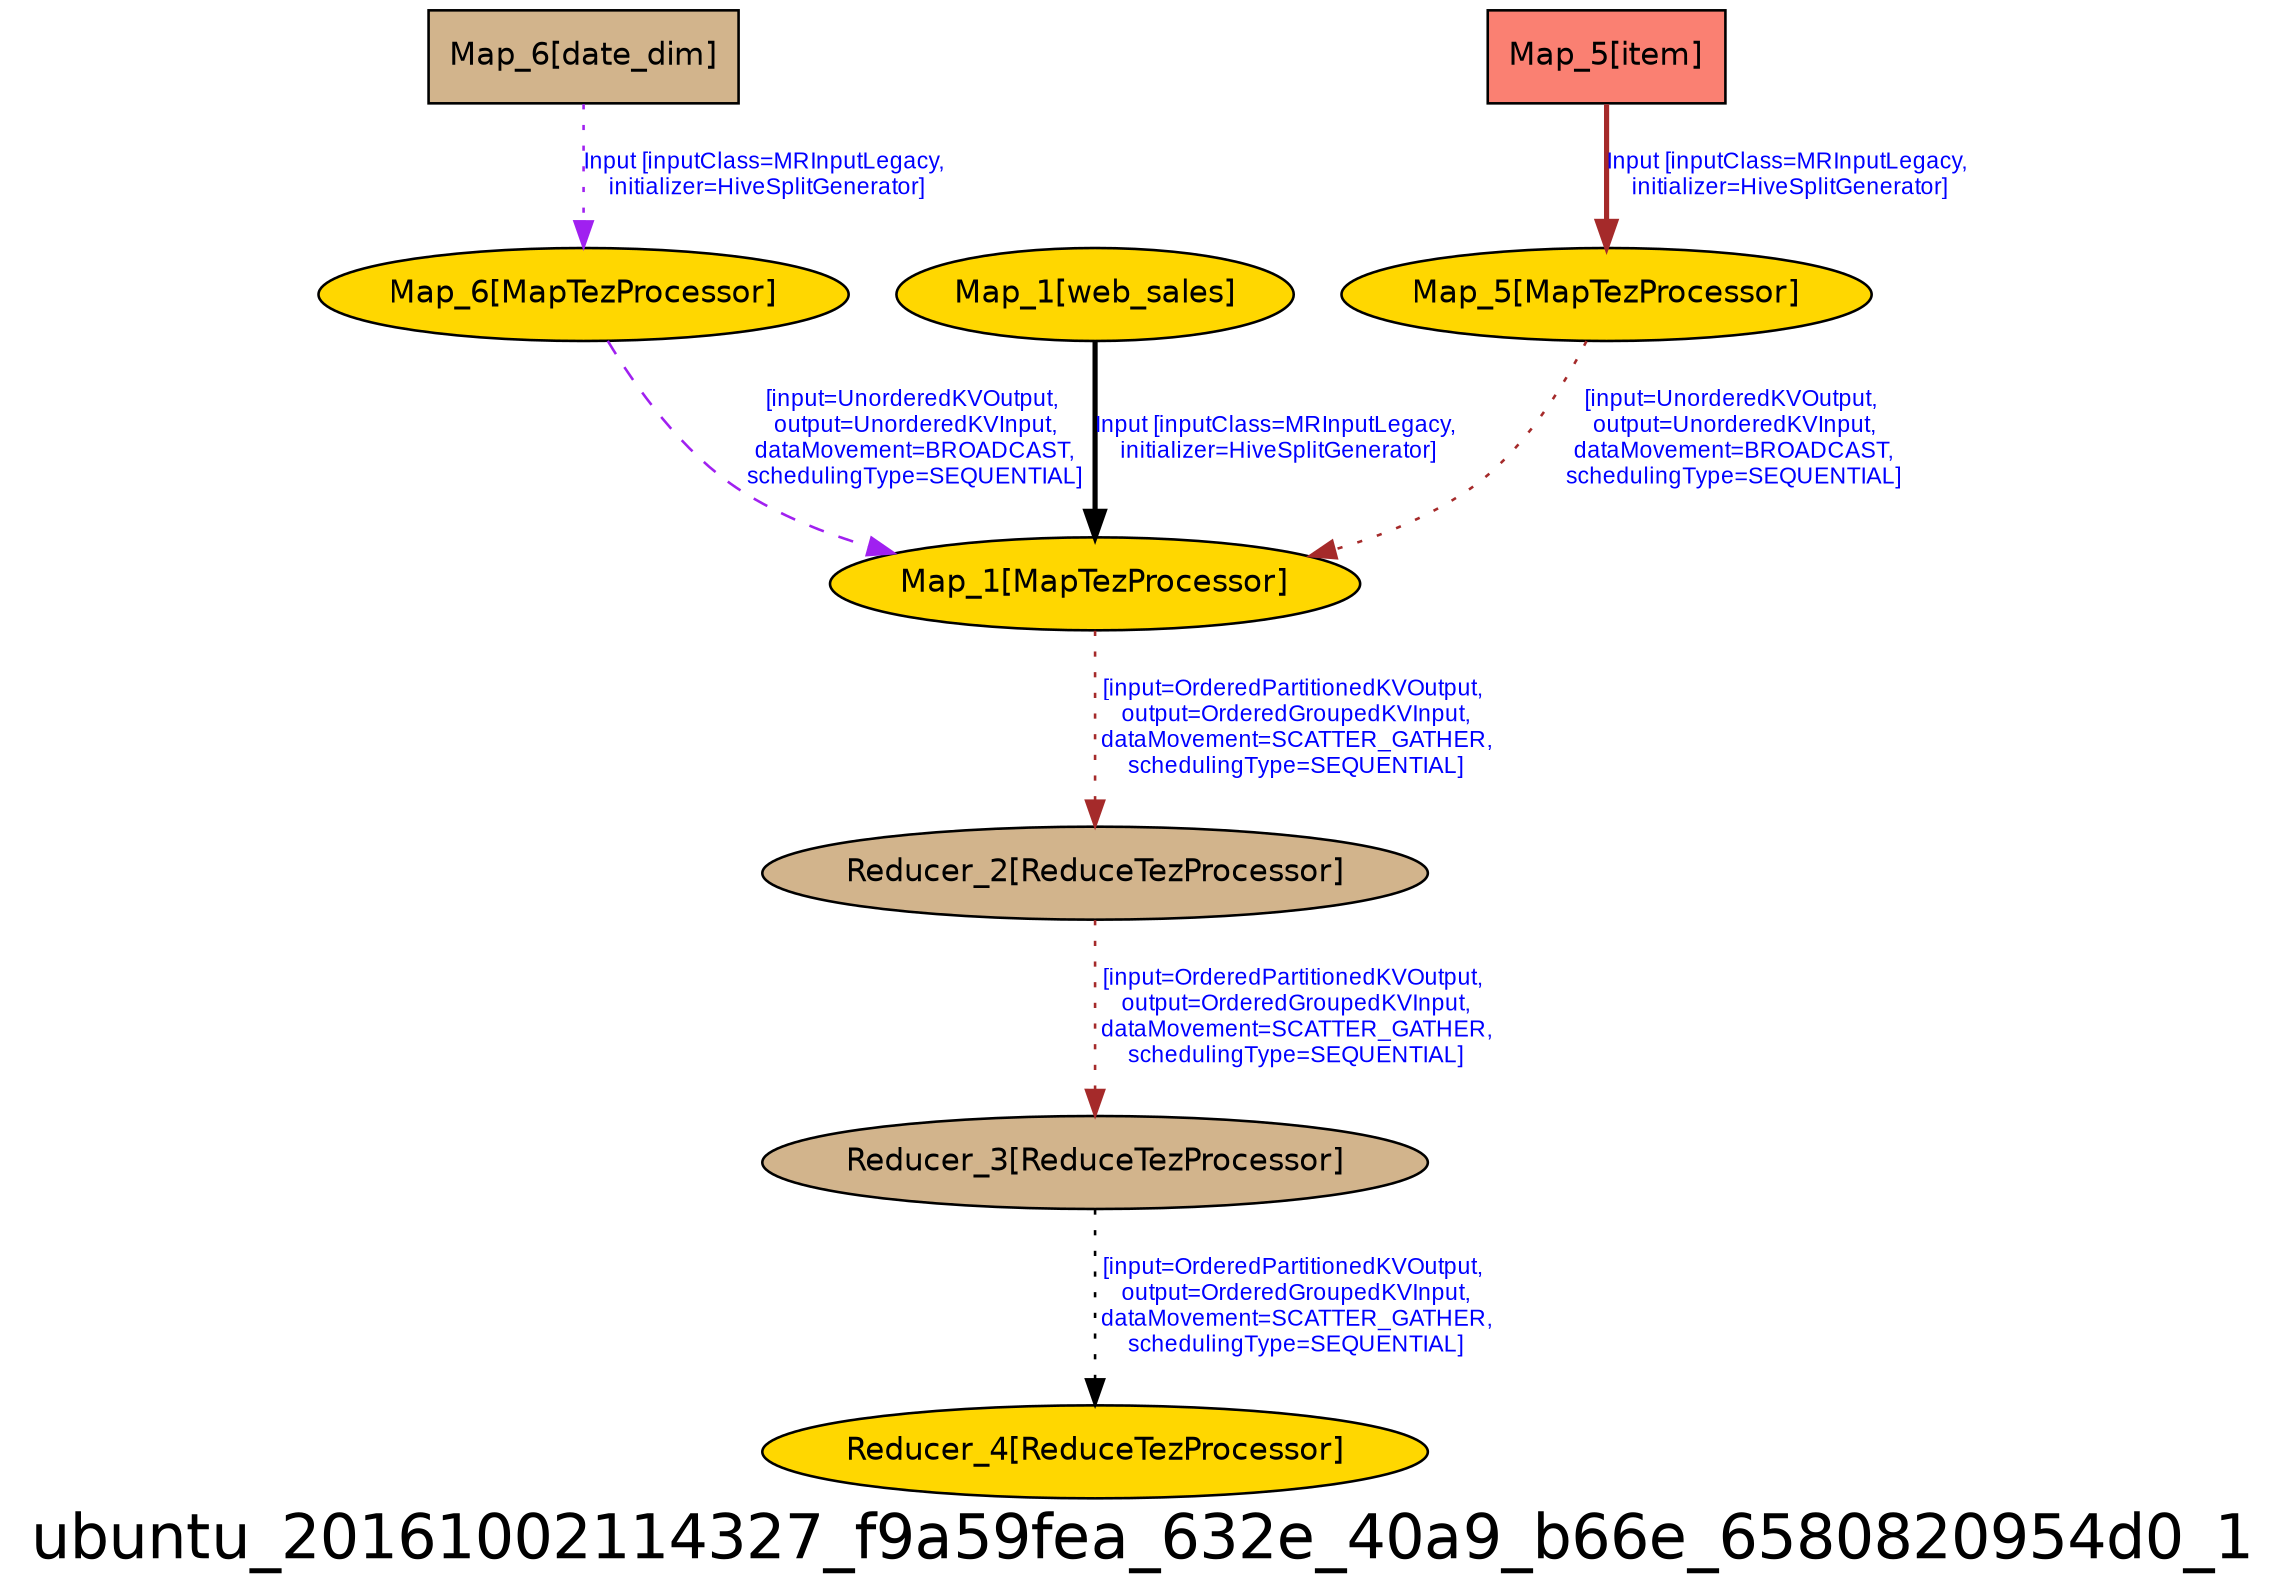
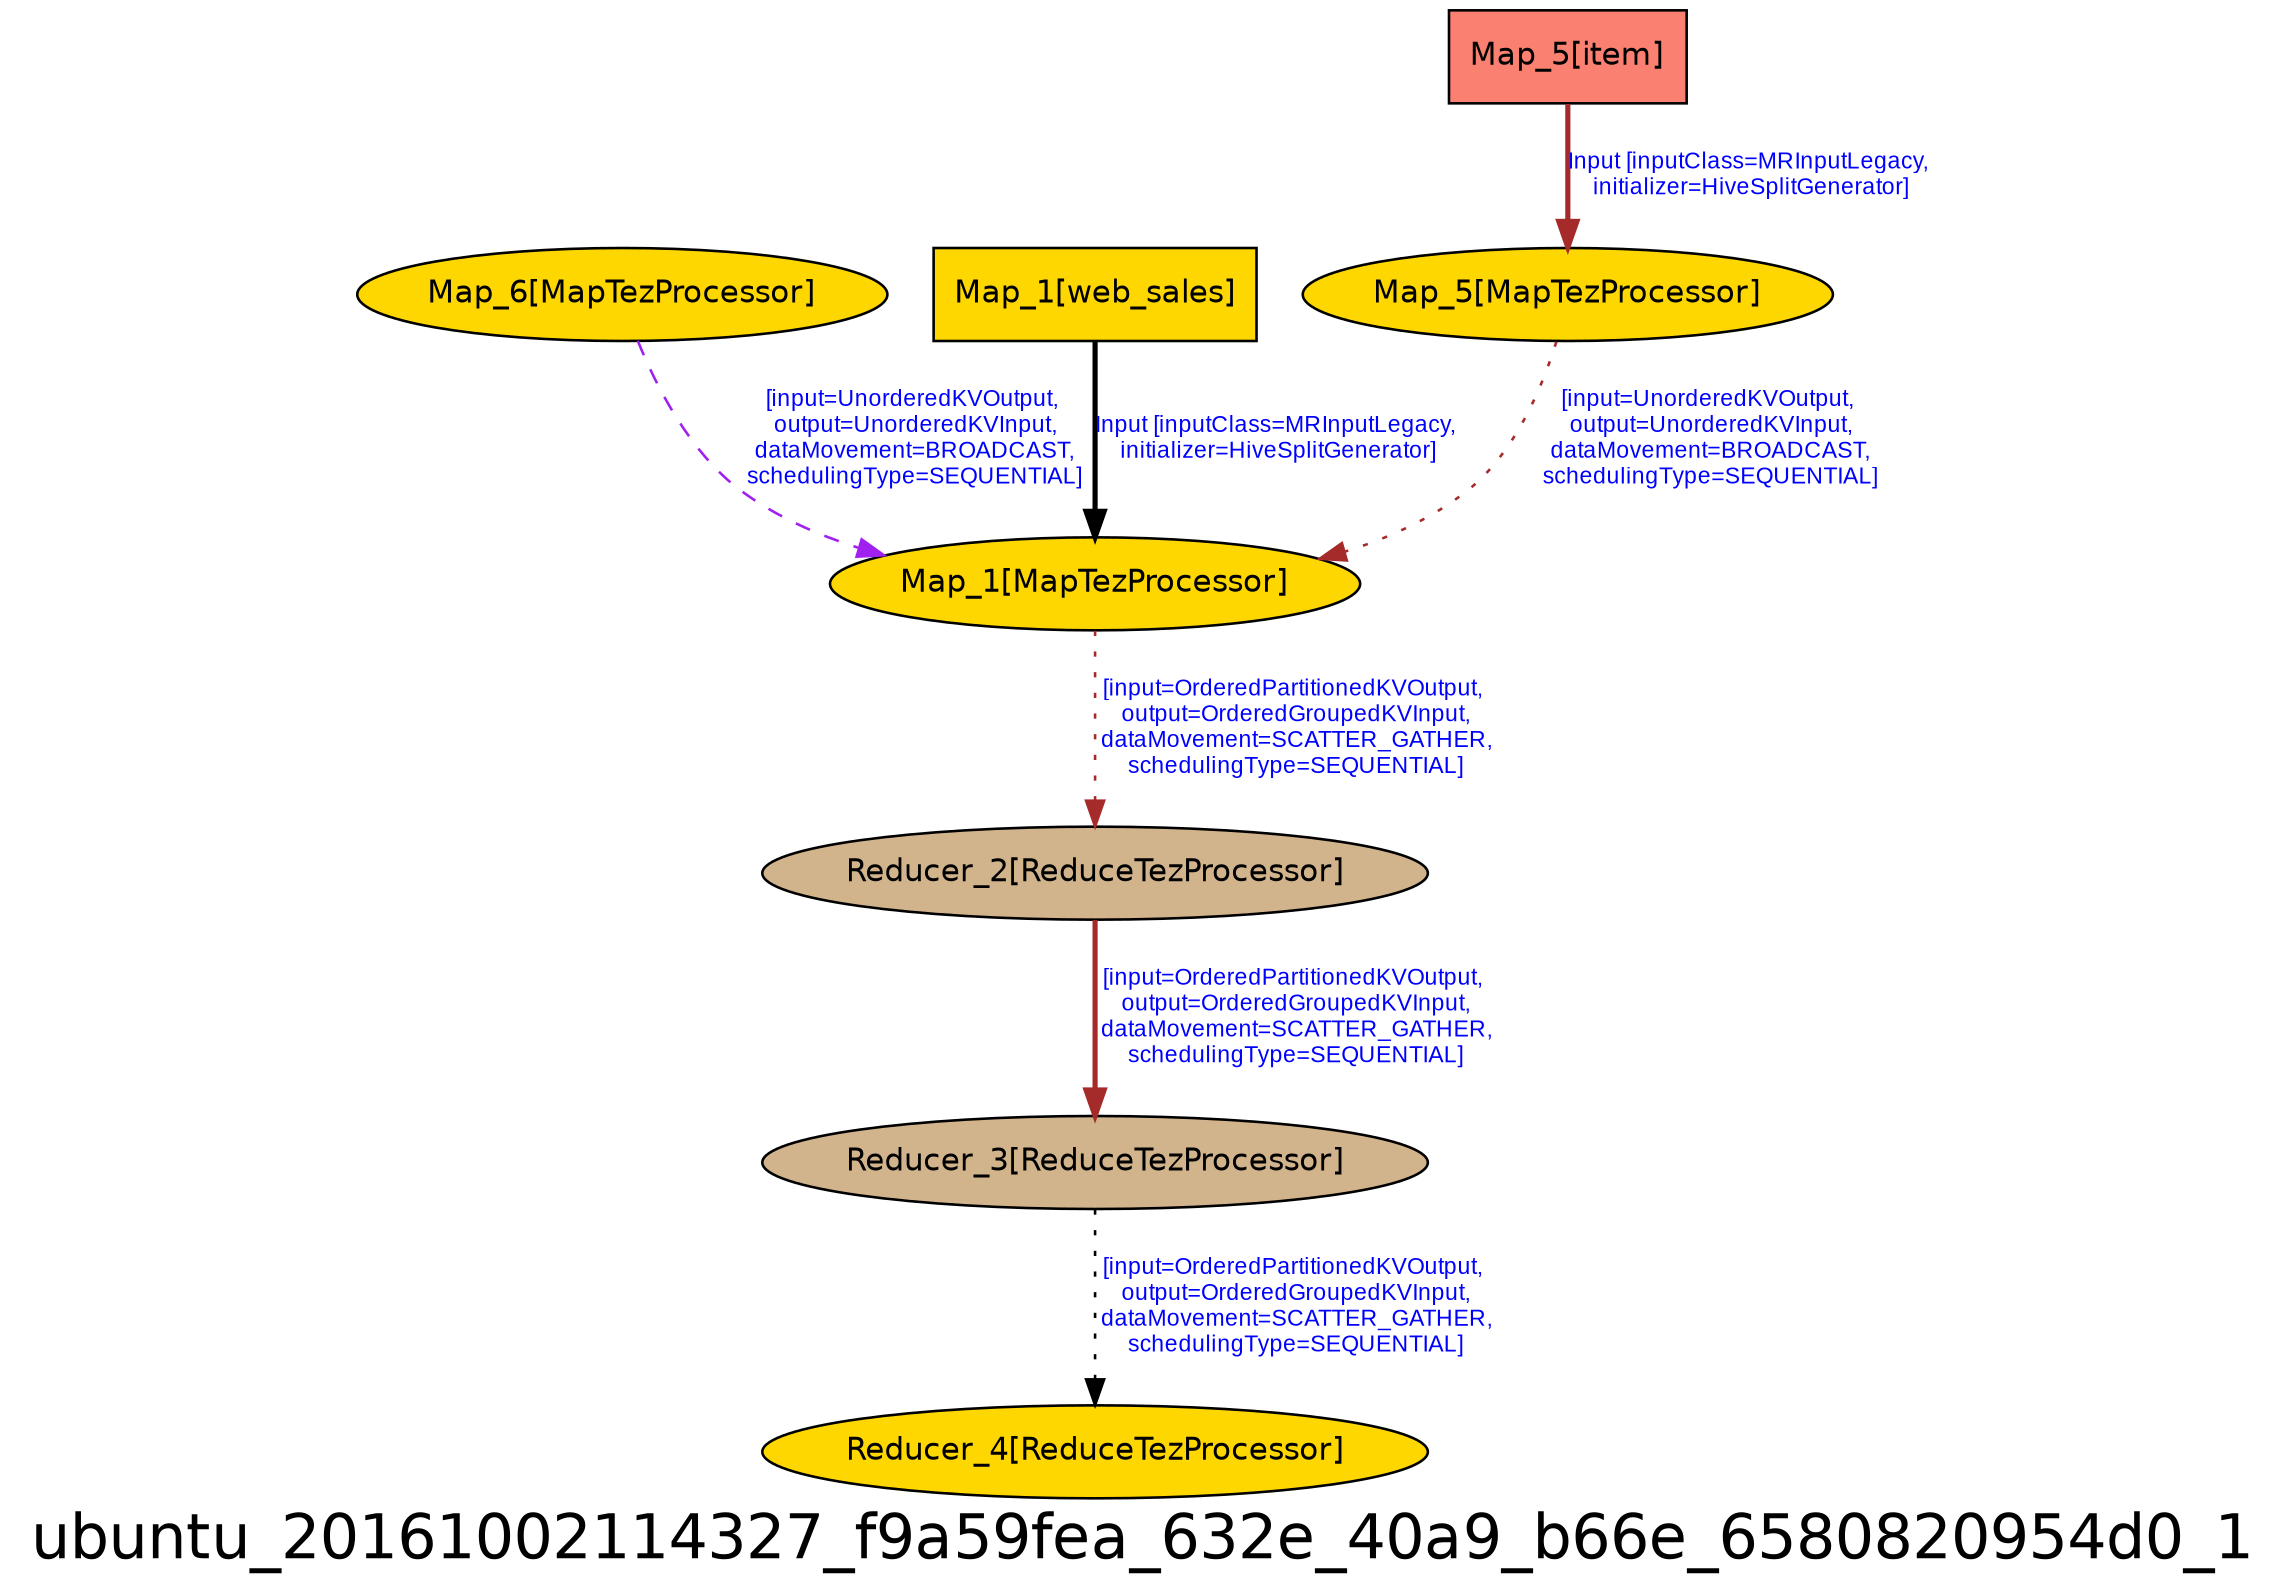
node "Map_6[date_dim]": removed
node "Map_1[web_sales]": shape ellipse -> box
edge "Reducer_2[ReduceTezProcessor]" -> "Reducer_3[ReduceTezProcessor]": style dotted -> bold
